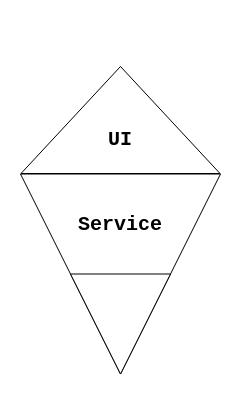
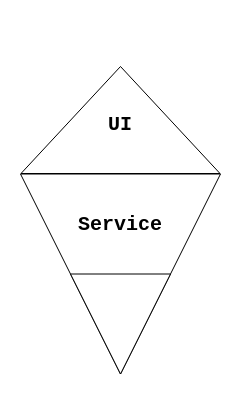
node "UI": moved (121, 139) -> (121, 124)
